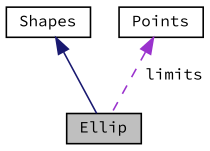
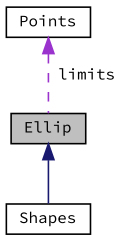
edge "Ellip" -> "Shapes": reversed
